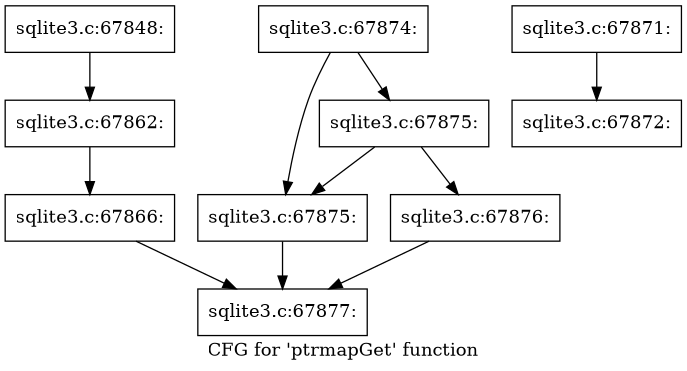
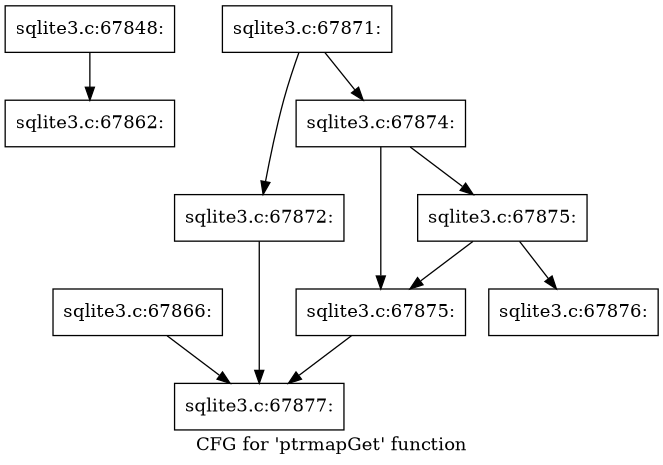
edge "sqlite3.c:67871:" -> "sqlite3.c:67874:": added
edge "sqlite3.c:67862:" -> "sqlite3.c:67866:": removed
edge "sqlite3.c:67876:" -> "sqlite3.c:67877:": now "sqlite3.c:67872:" -> "sqlite3.c:67877:"
